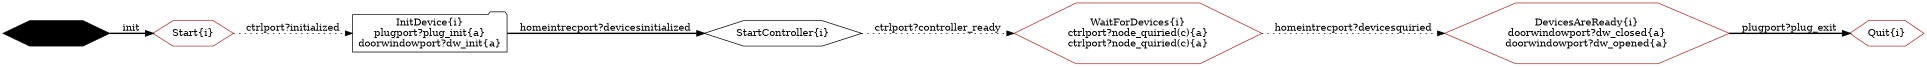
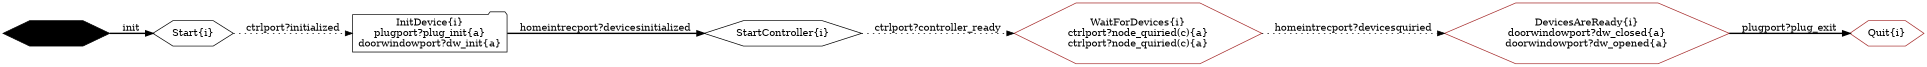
node "Start{i}": color brown -> black
